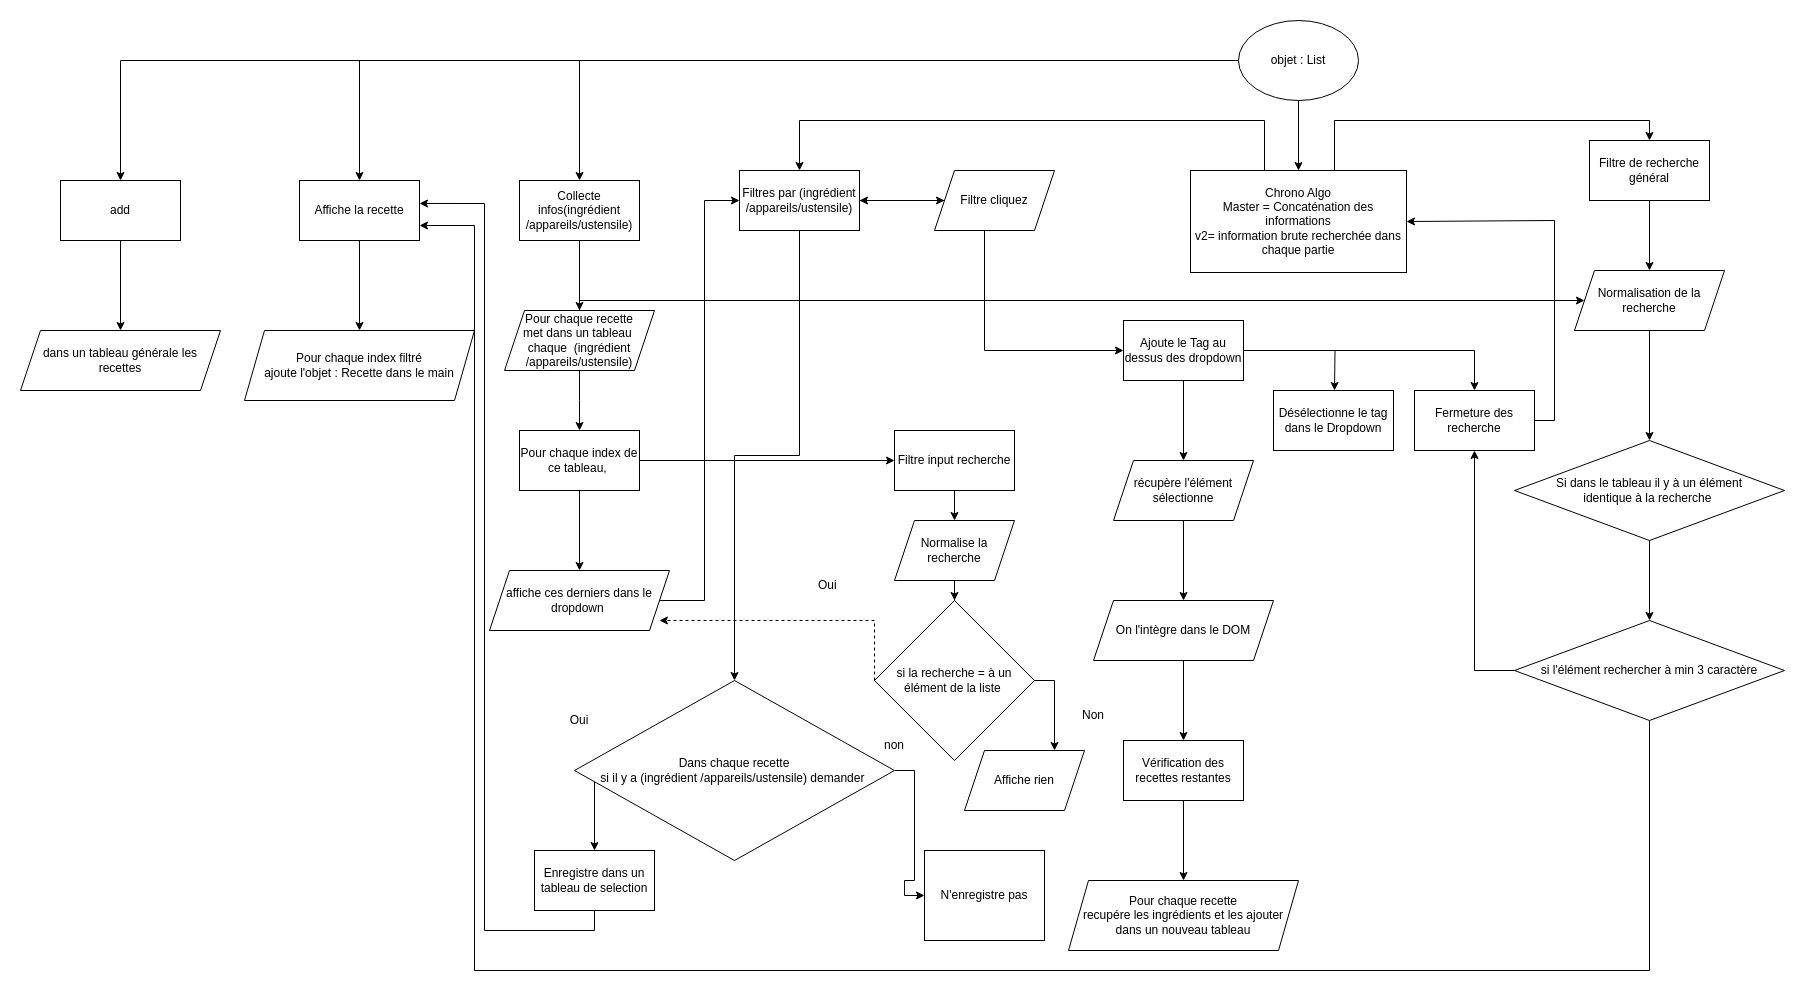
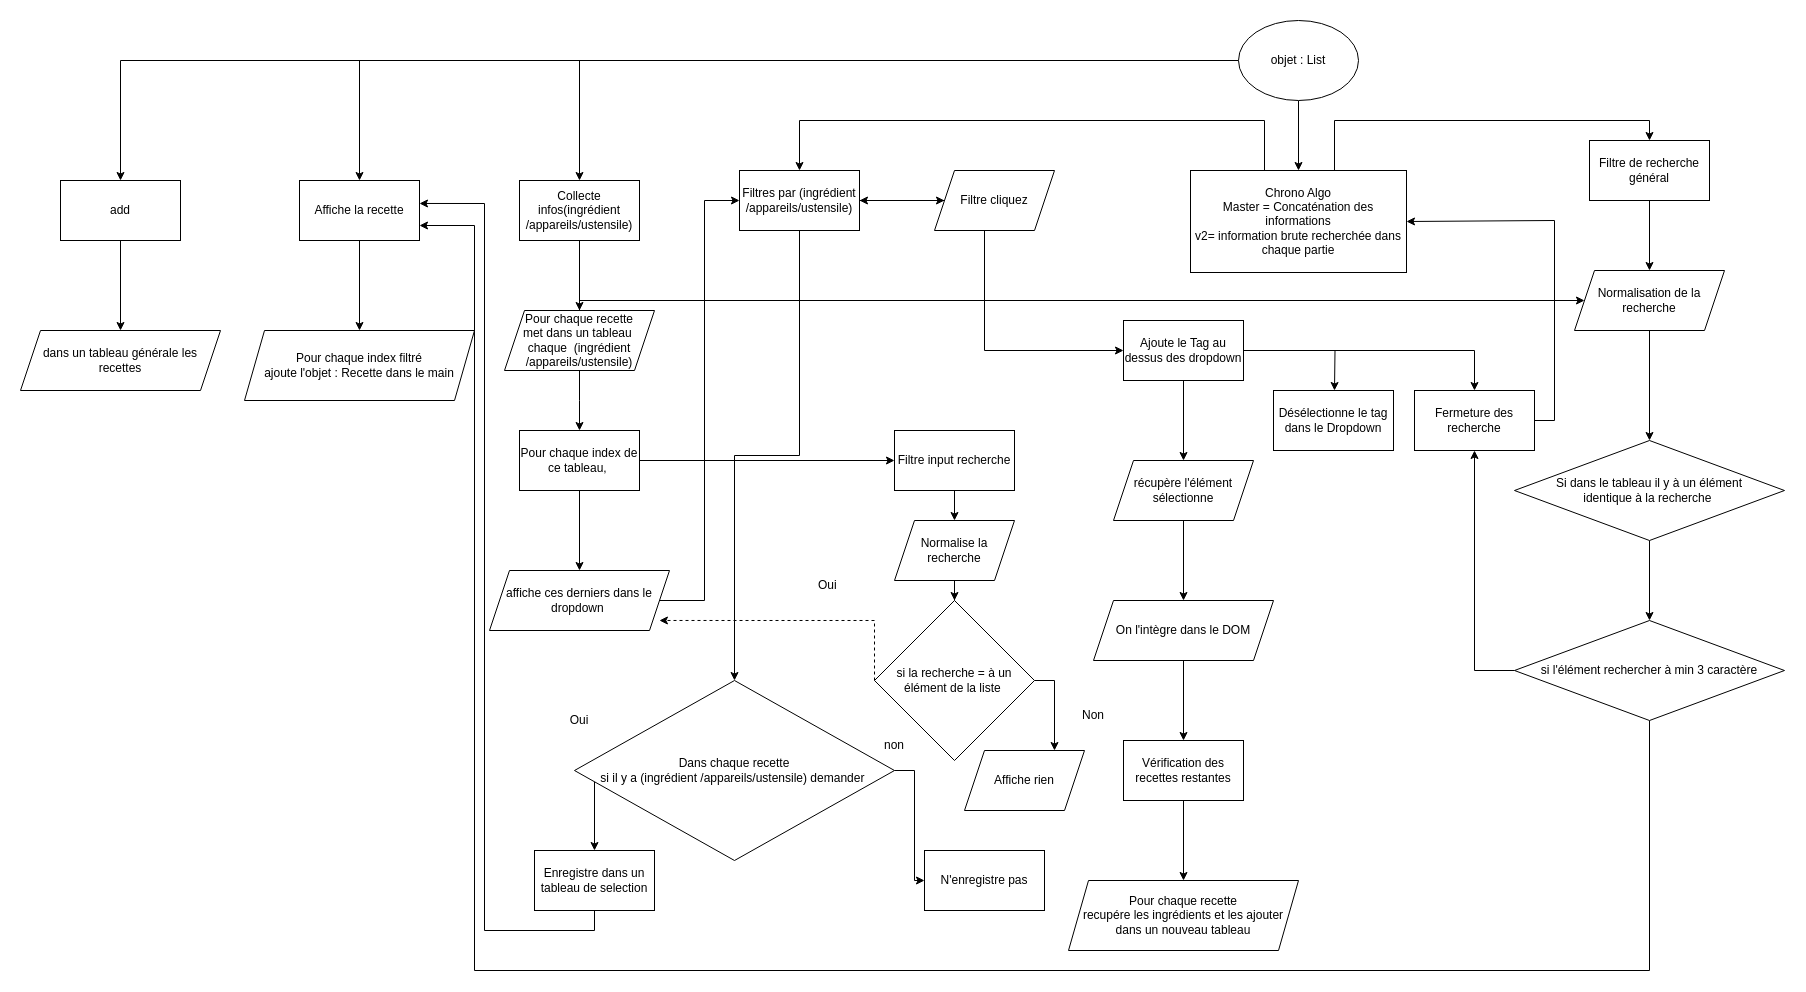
node "N'enregistre pas": size 120x90 -> 120x60
